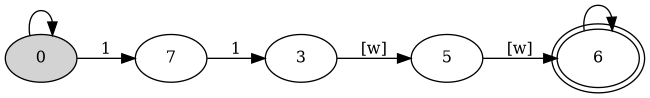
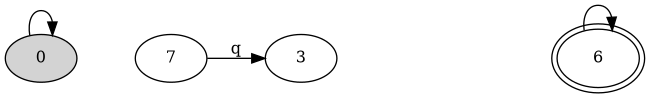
edge "7" -> "3": label "1" -> "q"
edge "0" -> "7": removed, label "1"
node "5": removed
